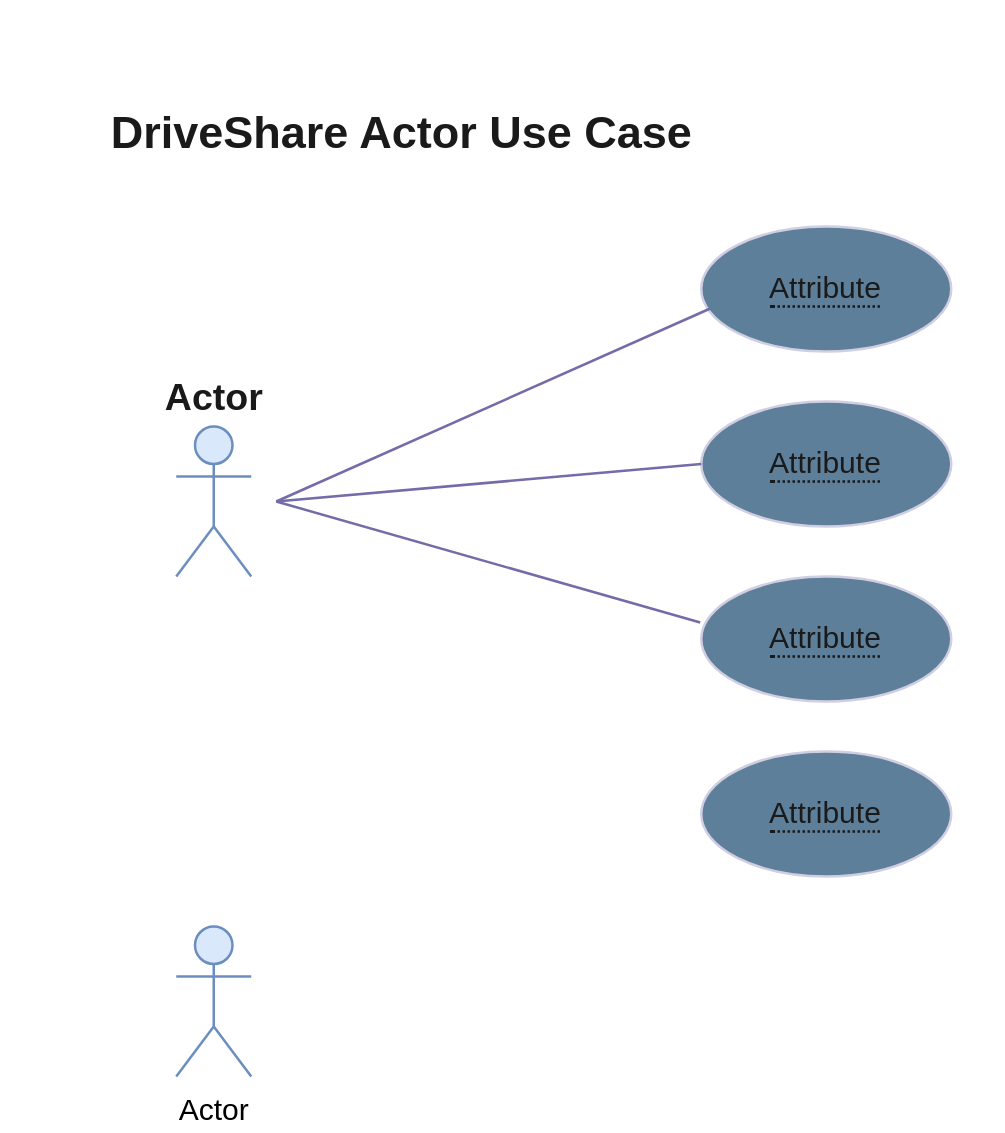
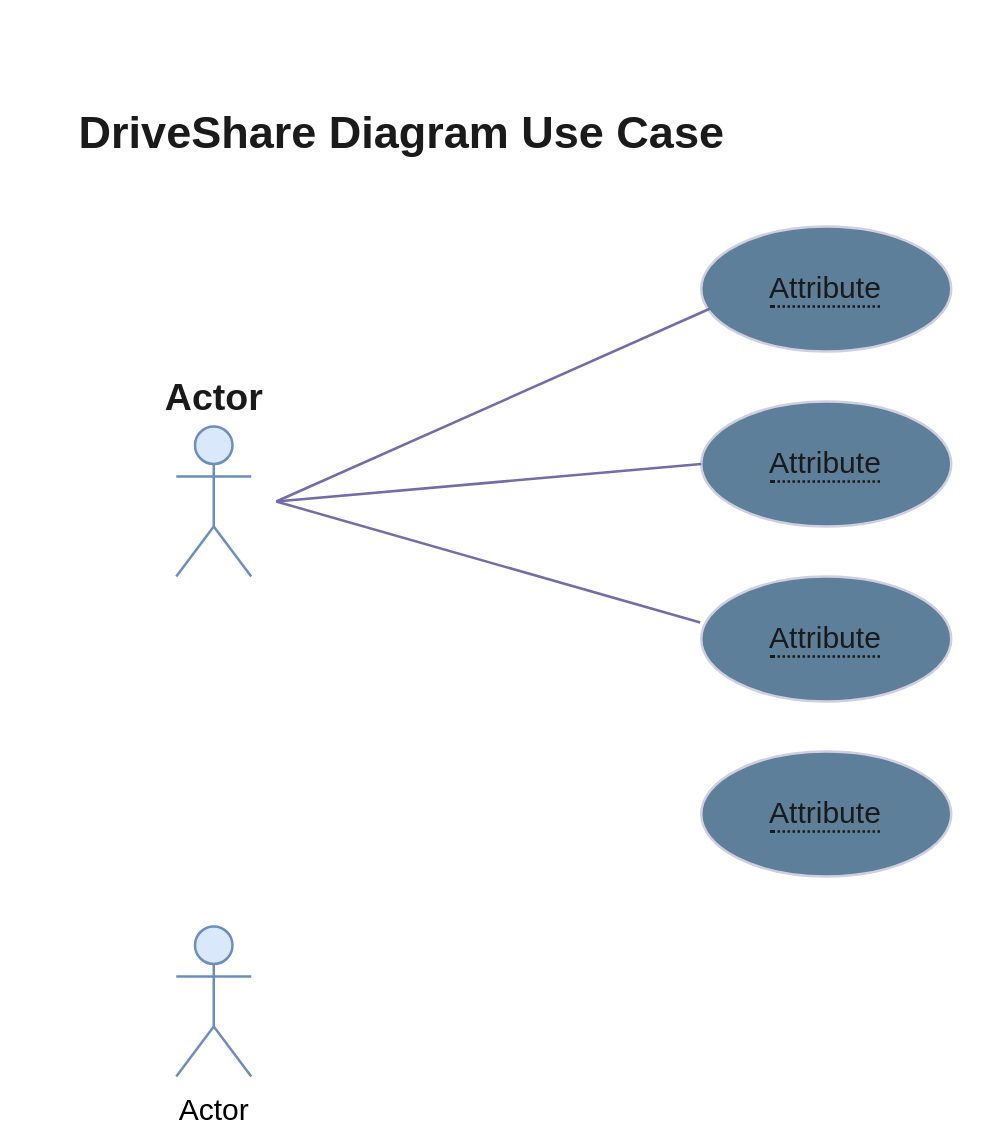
node "DriveShare Actor Use Case": label "DriveShare Actor Use Case" -> "DriveShare Diagram Use Case"
